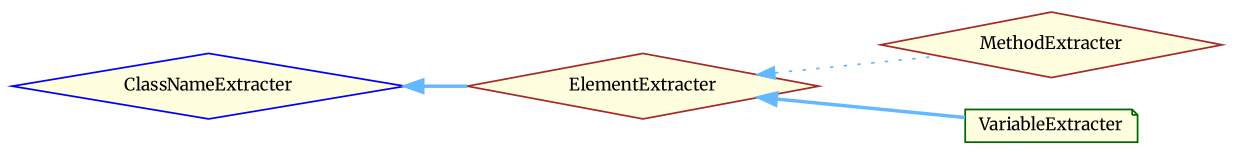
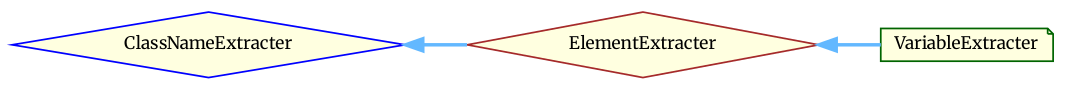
node "MethodExtracter": removed
